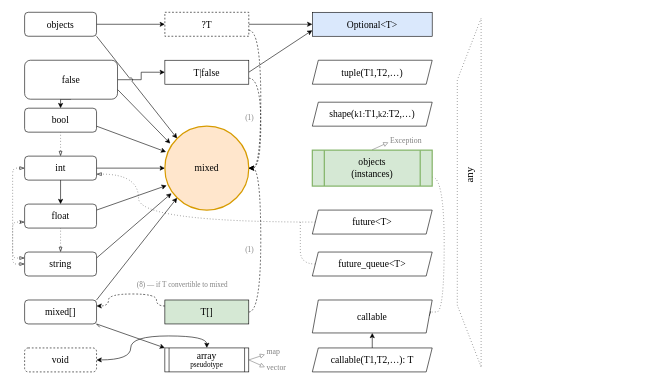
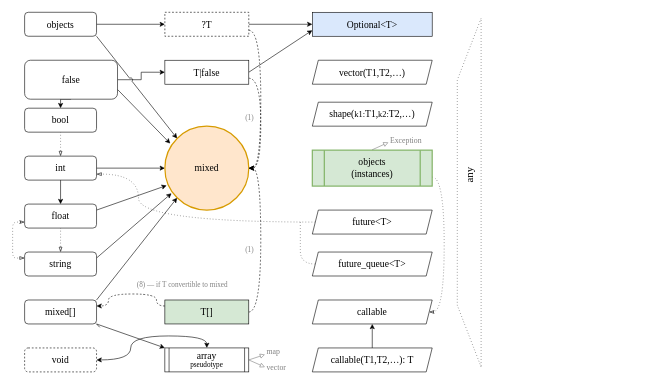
node "tuple(T1,T2,…)": label "tuple(T1,T2,…)" -> "vector(T1,T2,…)"
edge "bool" -> "mixed": removed
edge "int" -- "string": removed
node "callable": size 120x33 -> 120x24
